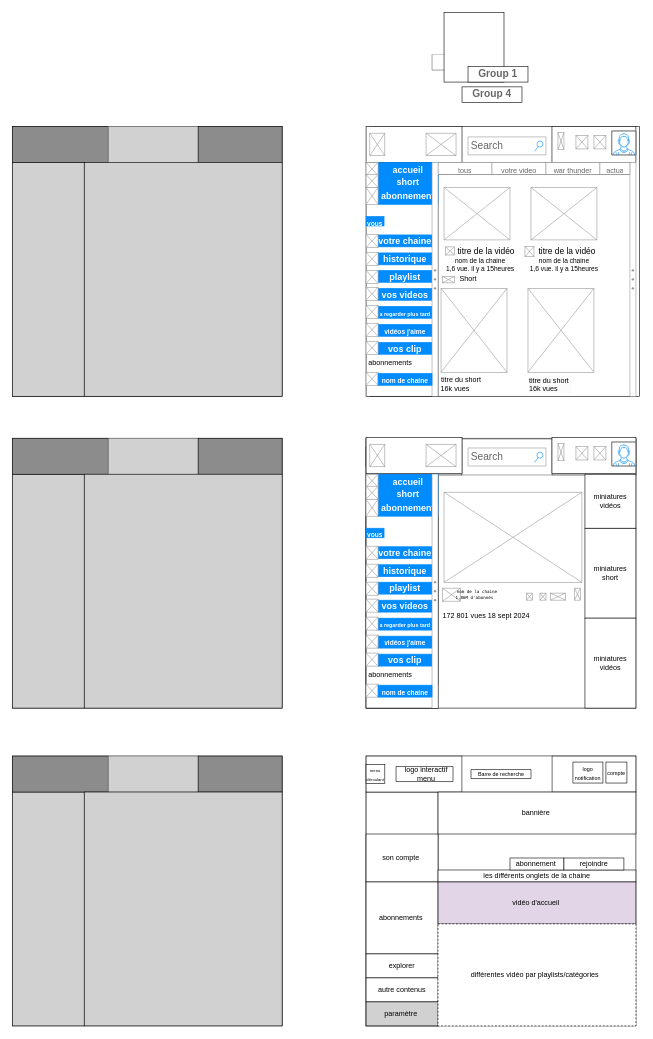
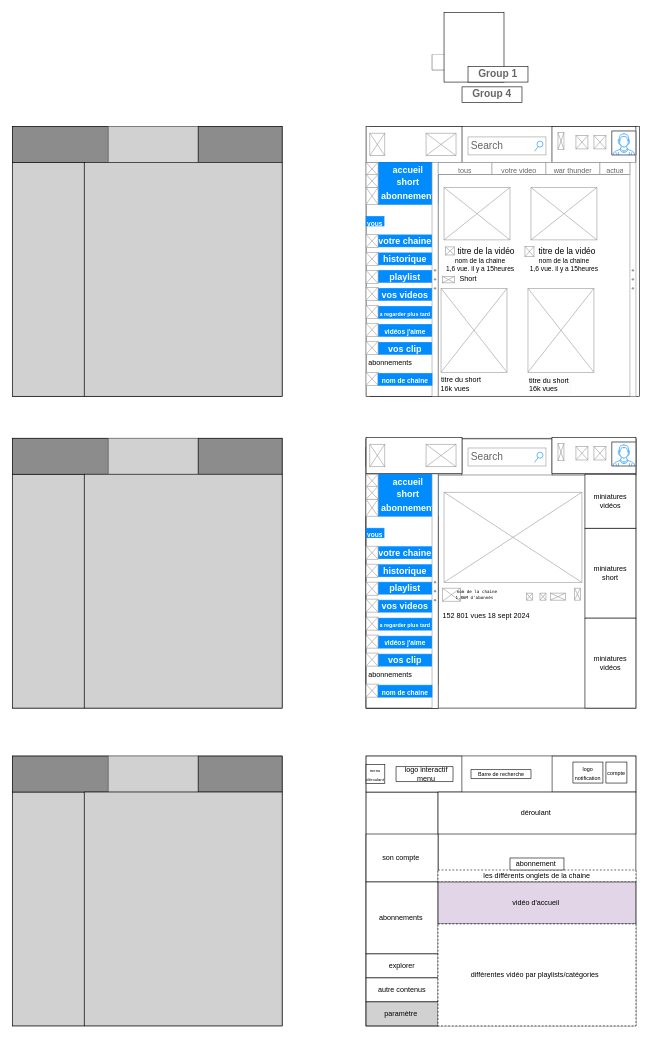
node "172 801 vues 18 sept 2024": label "172 801 vues 18 sept 2024" -> "152 801 vues 18 sept 2024"
node "bannière": label "bannière" -> "déroulant"
node "rejoindre": removed
node "les différents onglets de la chaine": style solid -> dashed
